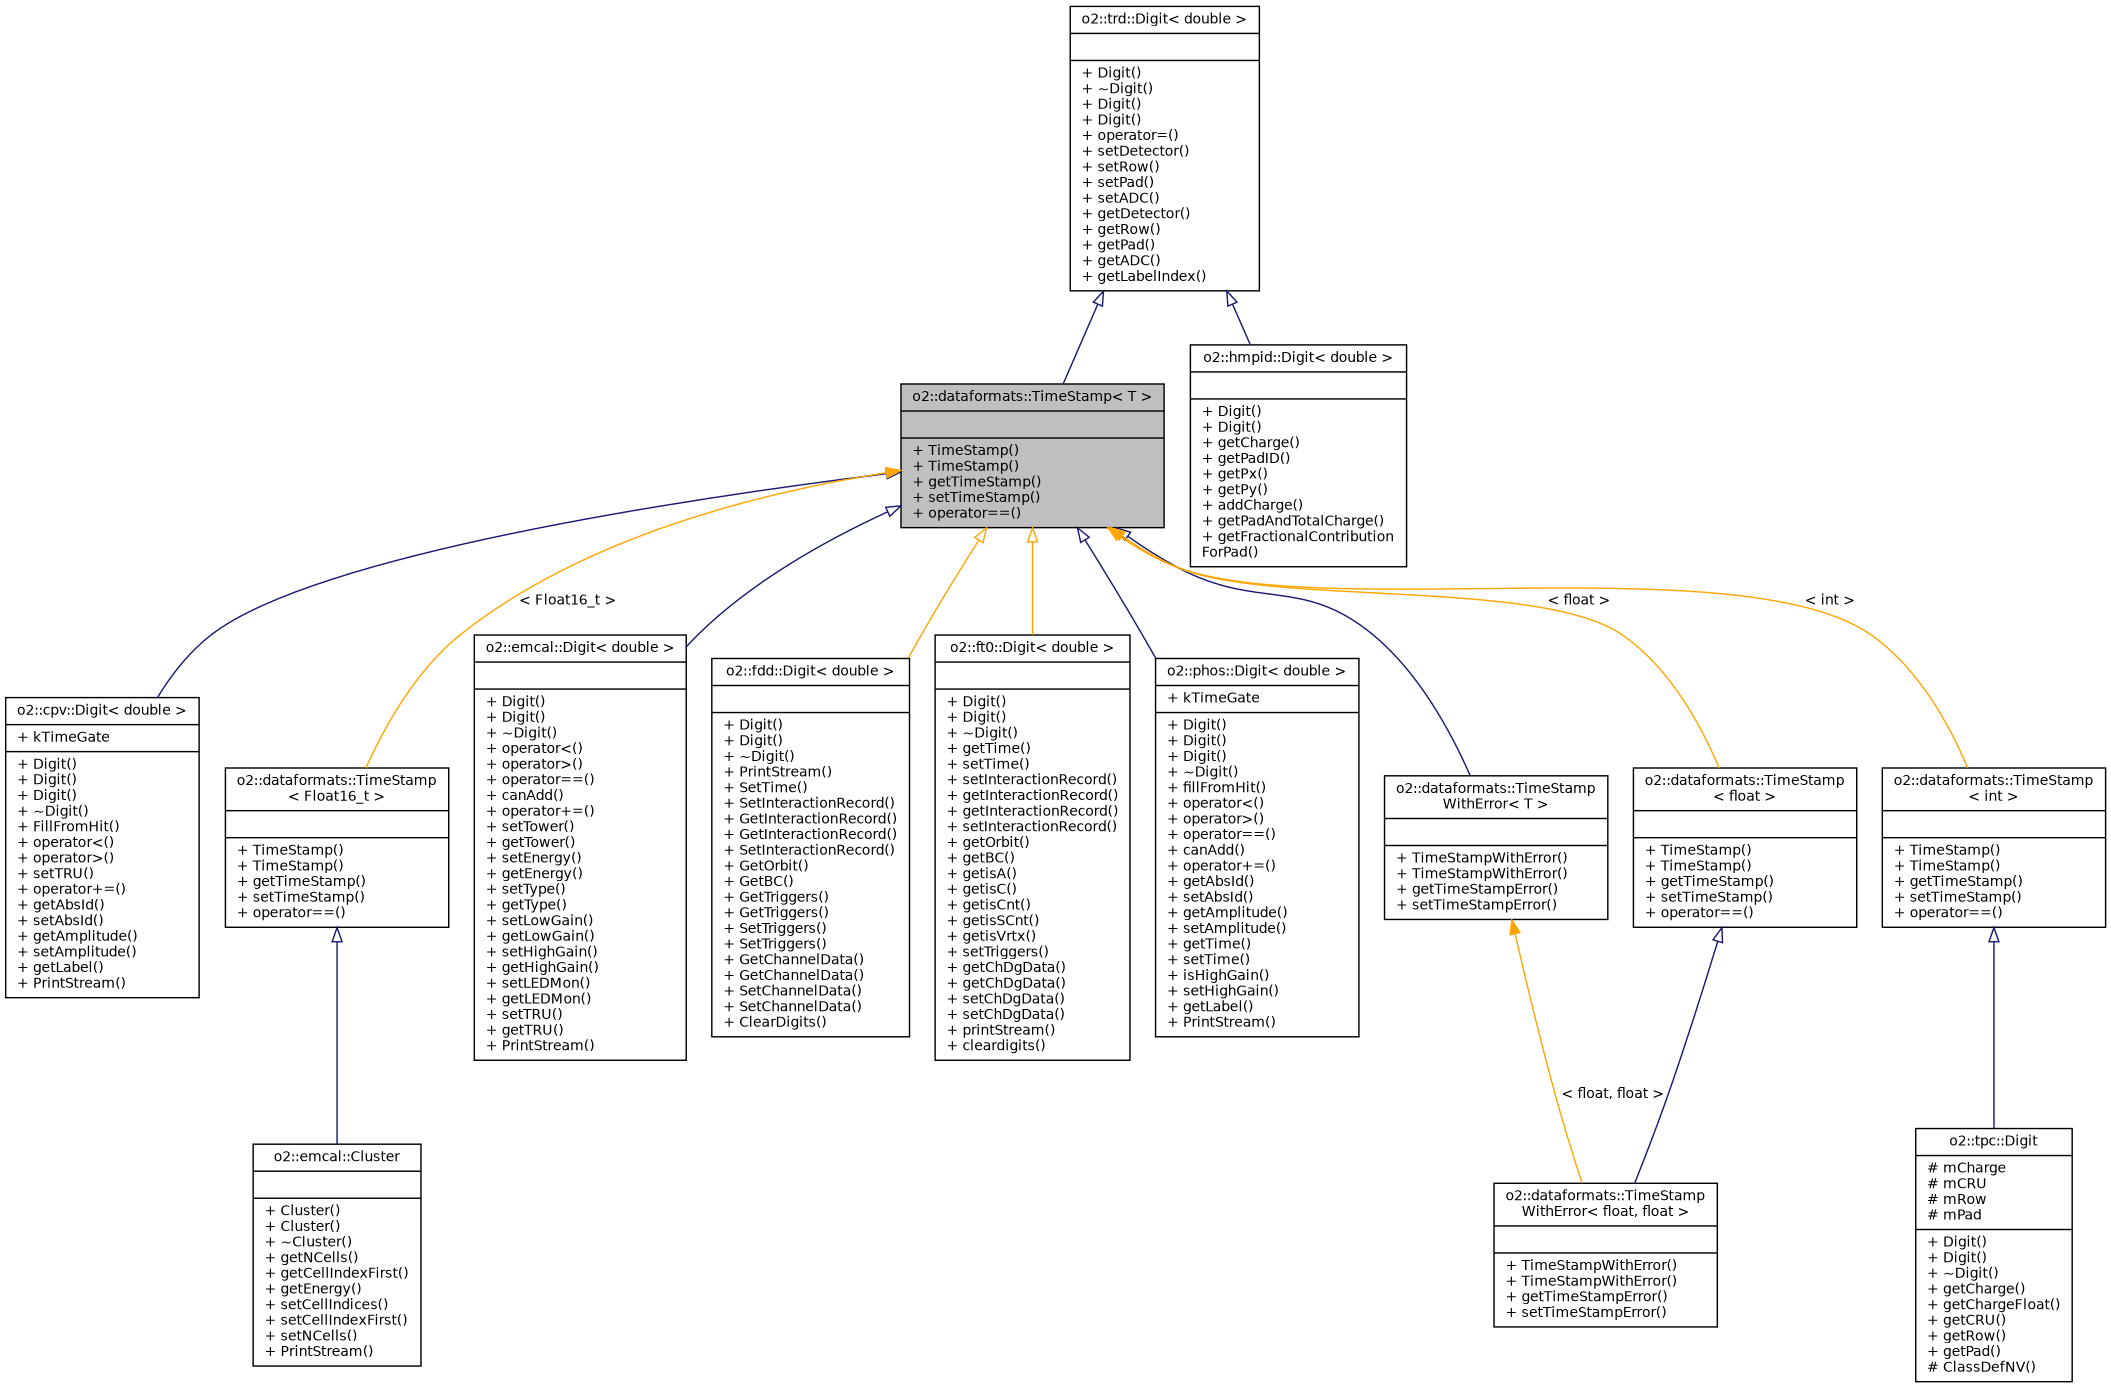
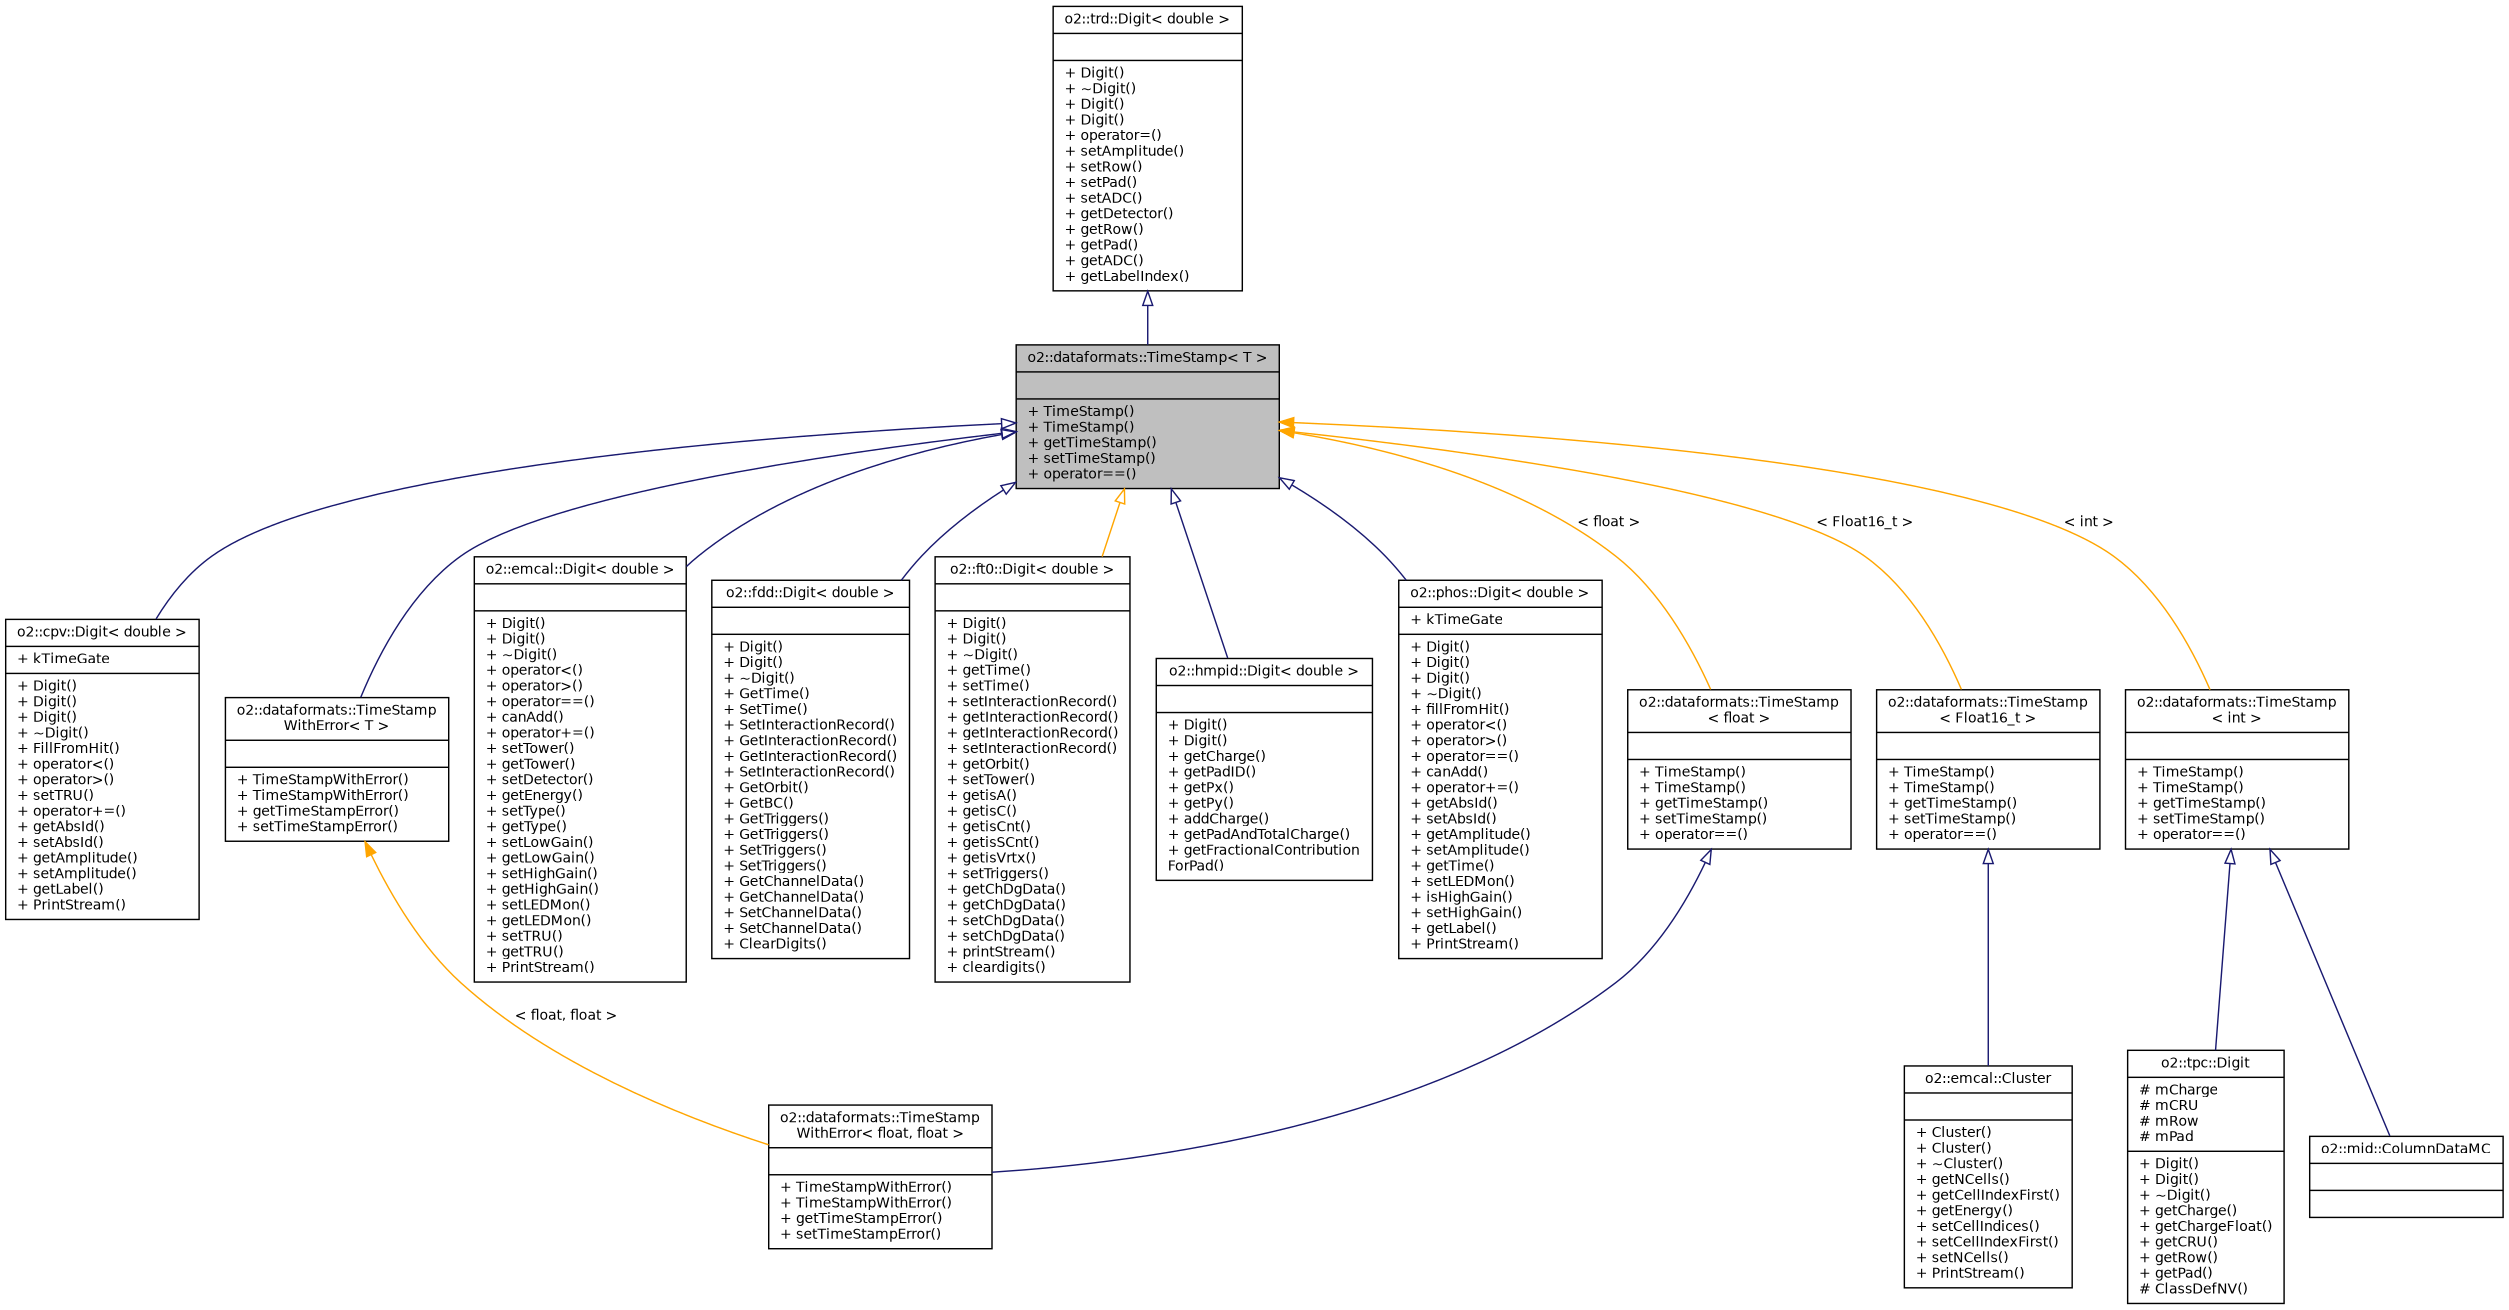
node "o2::trd::Digit< double >": text "+ setDetector()" -> "+ setAmplitude()"
edge "o2::hmpid::Digit< double >" -> "o2::trd::Digit< double >": now "o2::hmpid::Digit< double >" -> "o2::dataformats::TimeStamp< T >"
edge "o2::fdd::Digit< double >" -> "o2::dataformats::TimeStamp< T >": color orange -> midnightblue
node "o2::fdd::Digit< double >": text "+ PrintStream()" -> "+ GetTime()"
node "o2::emcal::Digit< double >": text "+ setEnergy()" -> "+ setDetector()"
node "o2::ft0::Digit< double >": text "+ getBC()" -> "+ setTower()"
node "o2::phos::Digit< double >": text "+ setTime()" -> "+ setLEDMon()"
node "o2::mid::ColumnDataMC": added
